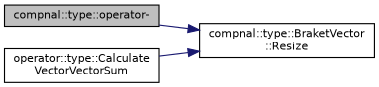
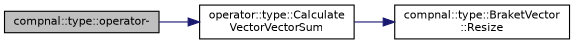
edge "compnal::type::operator-" -> "compnal::type::BraketVector ::Resize": now "compnal::type::operator-" -> "operator::type::Calculate VectorVectorSum"
